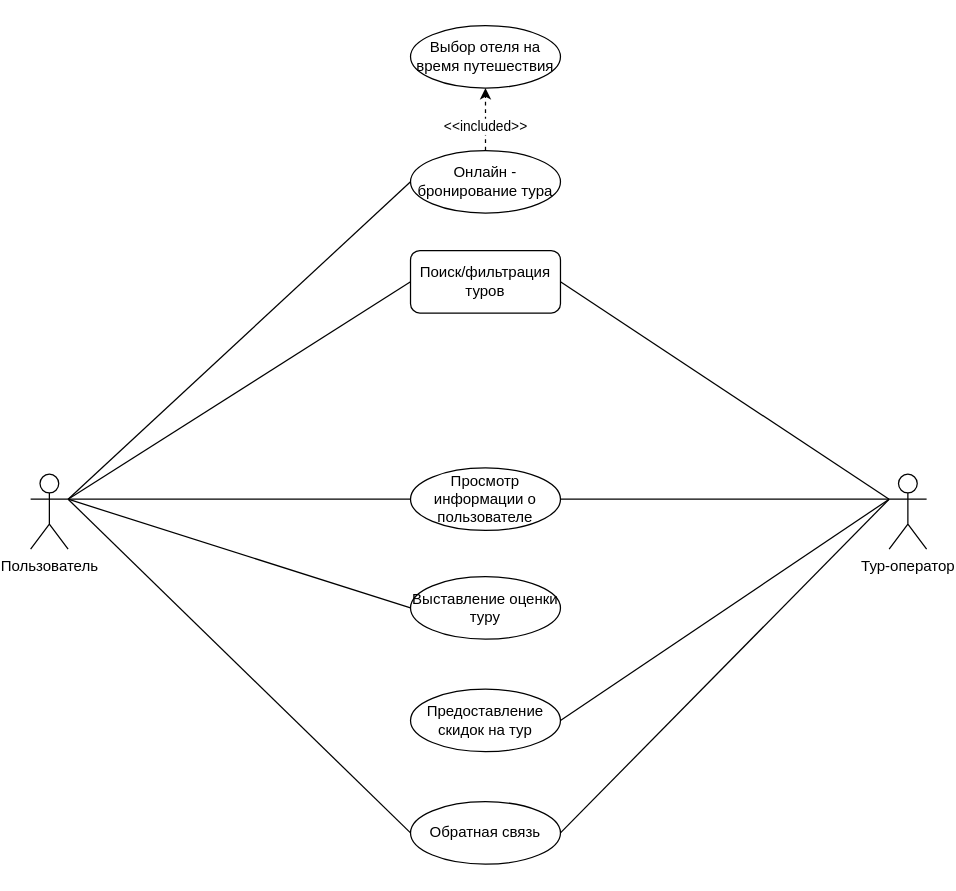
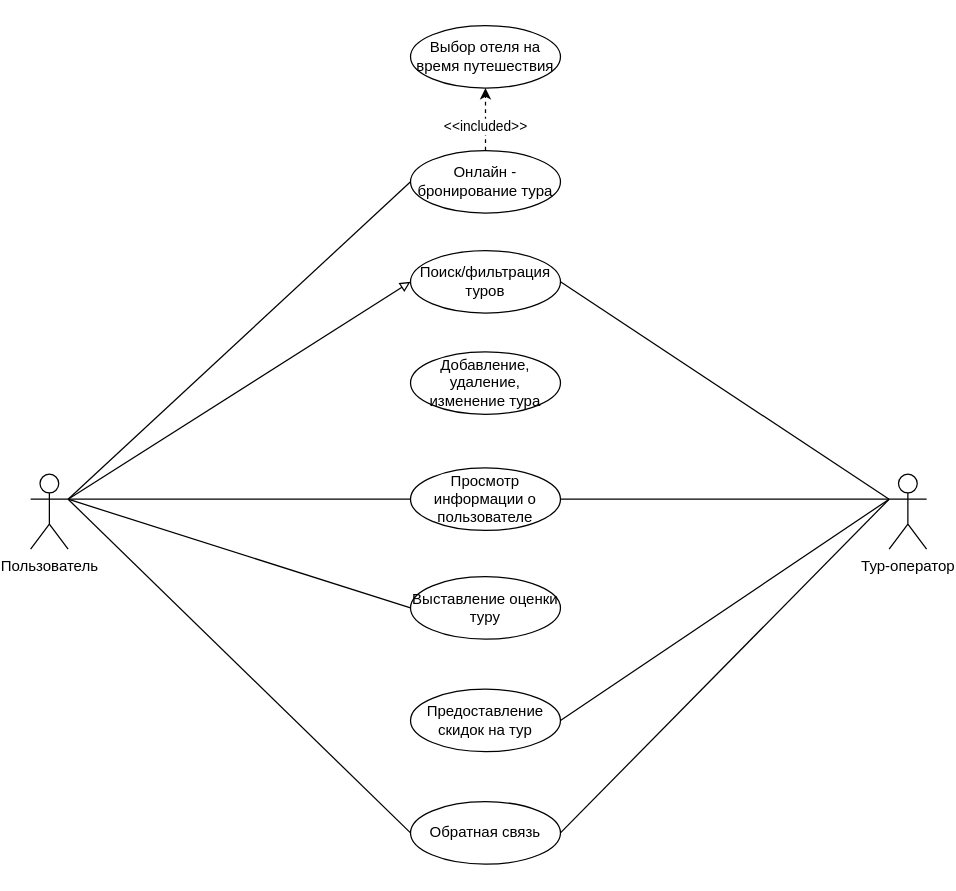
node "Поиск/фильтрация туров": shape rounded rectangle -> ellipse
edge "Поиск/фильтрация туров" -- "Пользователь": arrowhead none -> block
node "Добавление, удаление, изменение тура": added
